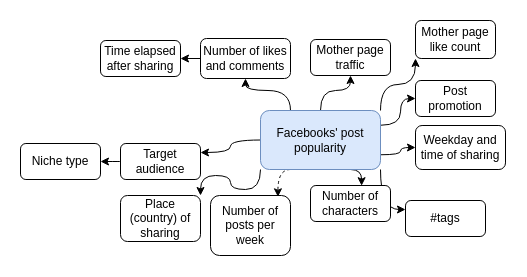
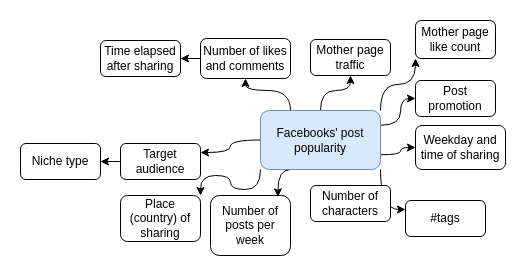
edge "Facebooks' post popularity" -> "Number of characters": removed
edge "Facebooks' post popularity" -> "Number of posts per week": style dashed -> solid
